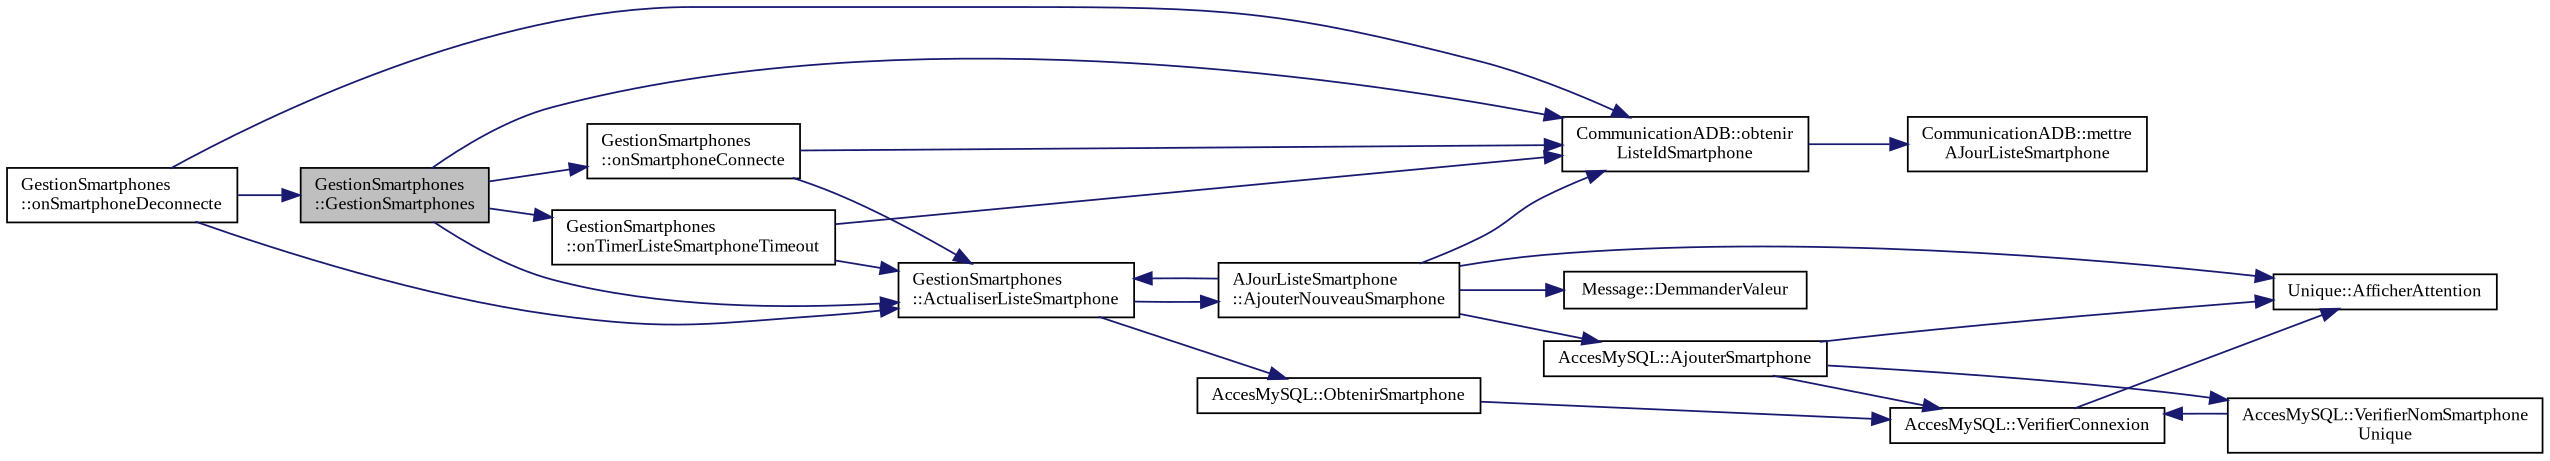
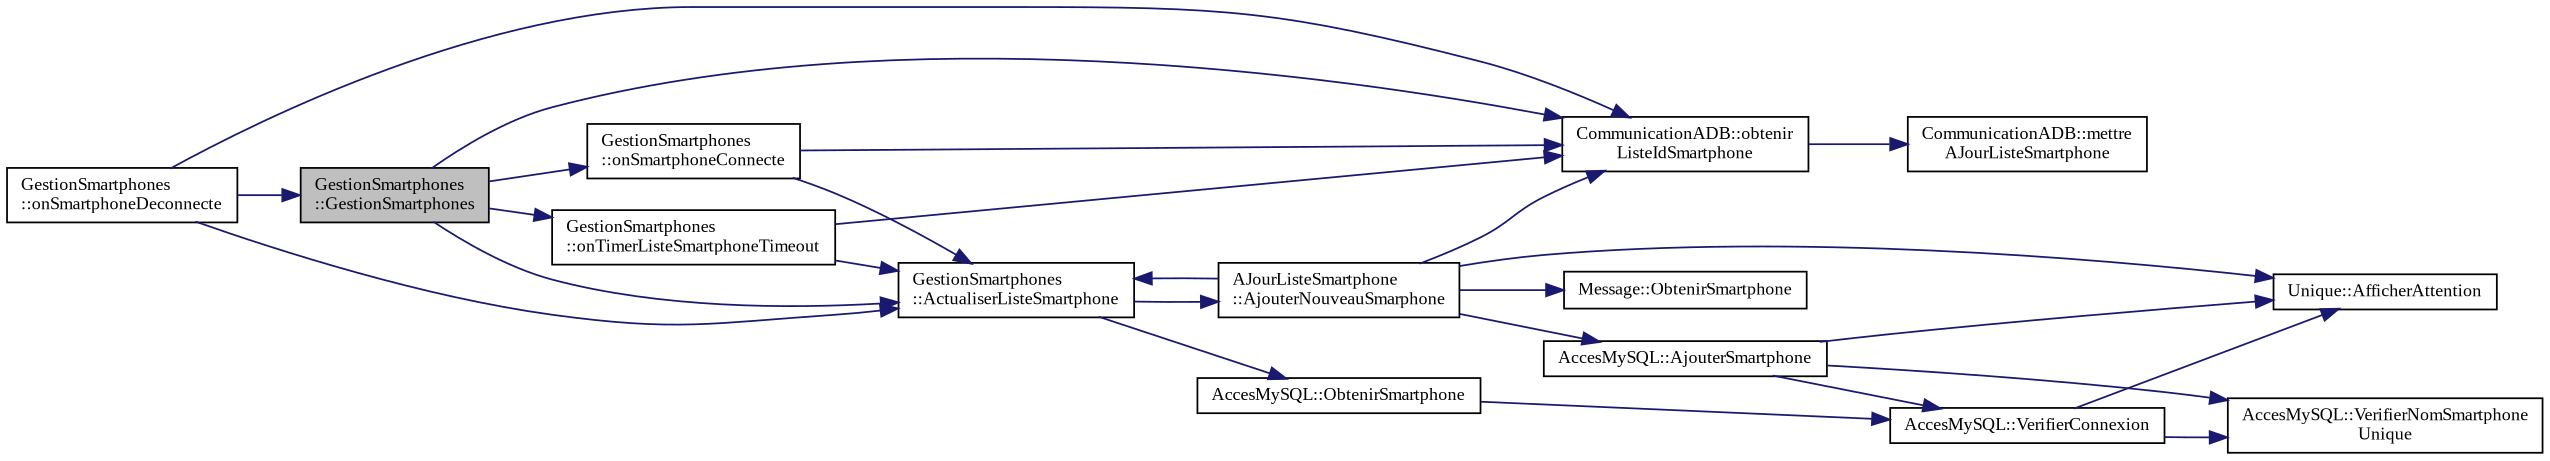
node "Message::DemmanderValeur": label "Message::DemmanderValeur" -> "Message::ObtenirSmartphone"
edge "AccesMySQL::VerifierNomSmartphone Unique" -> "AccesMySQL::VerifierConnexion": reversed
